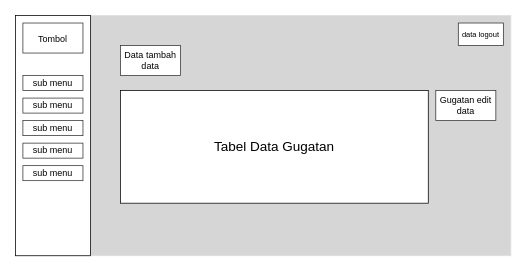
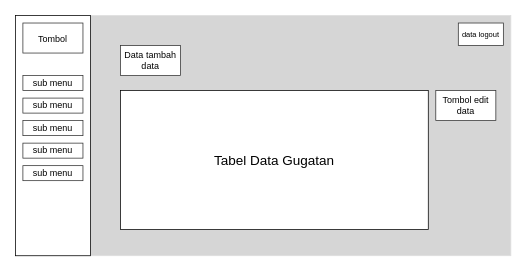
node "Gugatan edit data": label "Gugatan edit data" -> "Tombol edit data"
node "Tabel Data Gugatan": size 308x113 -> 308x139
